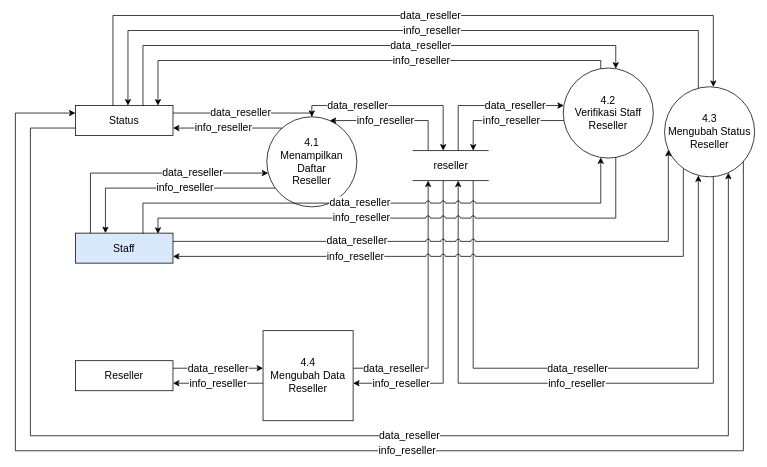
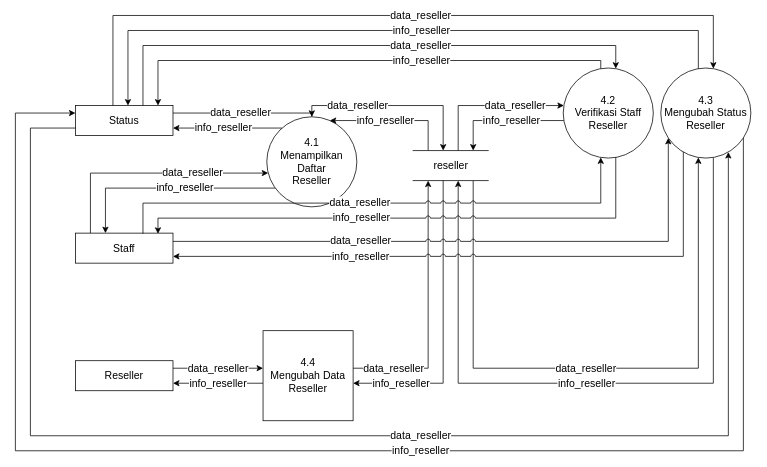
node "4.3Mengubah Status Reseller": moved (709, 132) -> (705, 113)
node "Staff": fillcolor #dae8fc -> #ffffff
